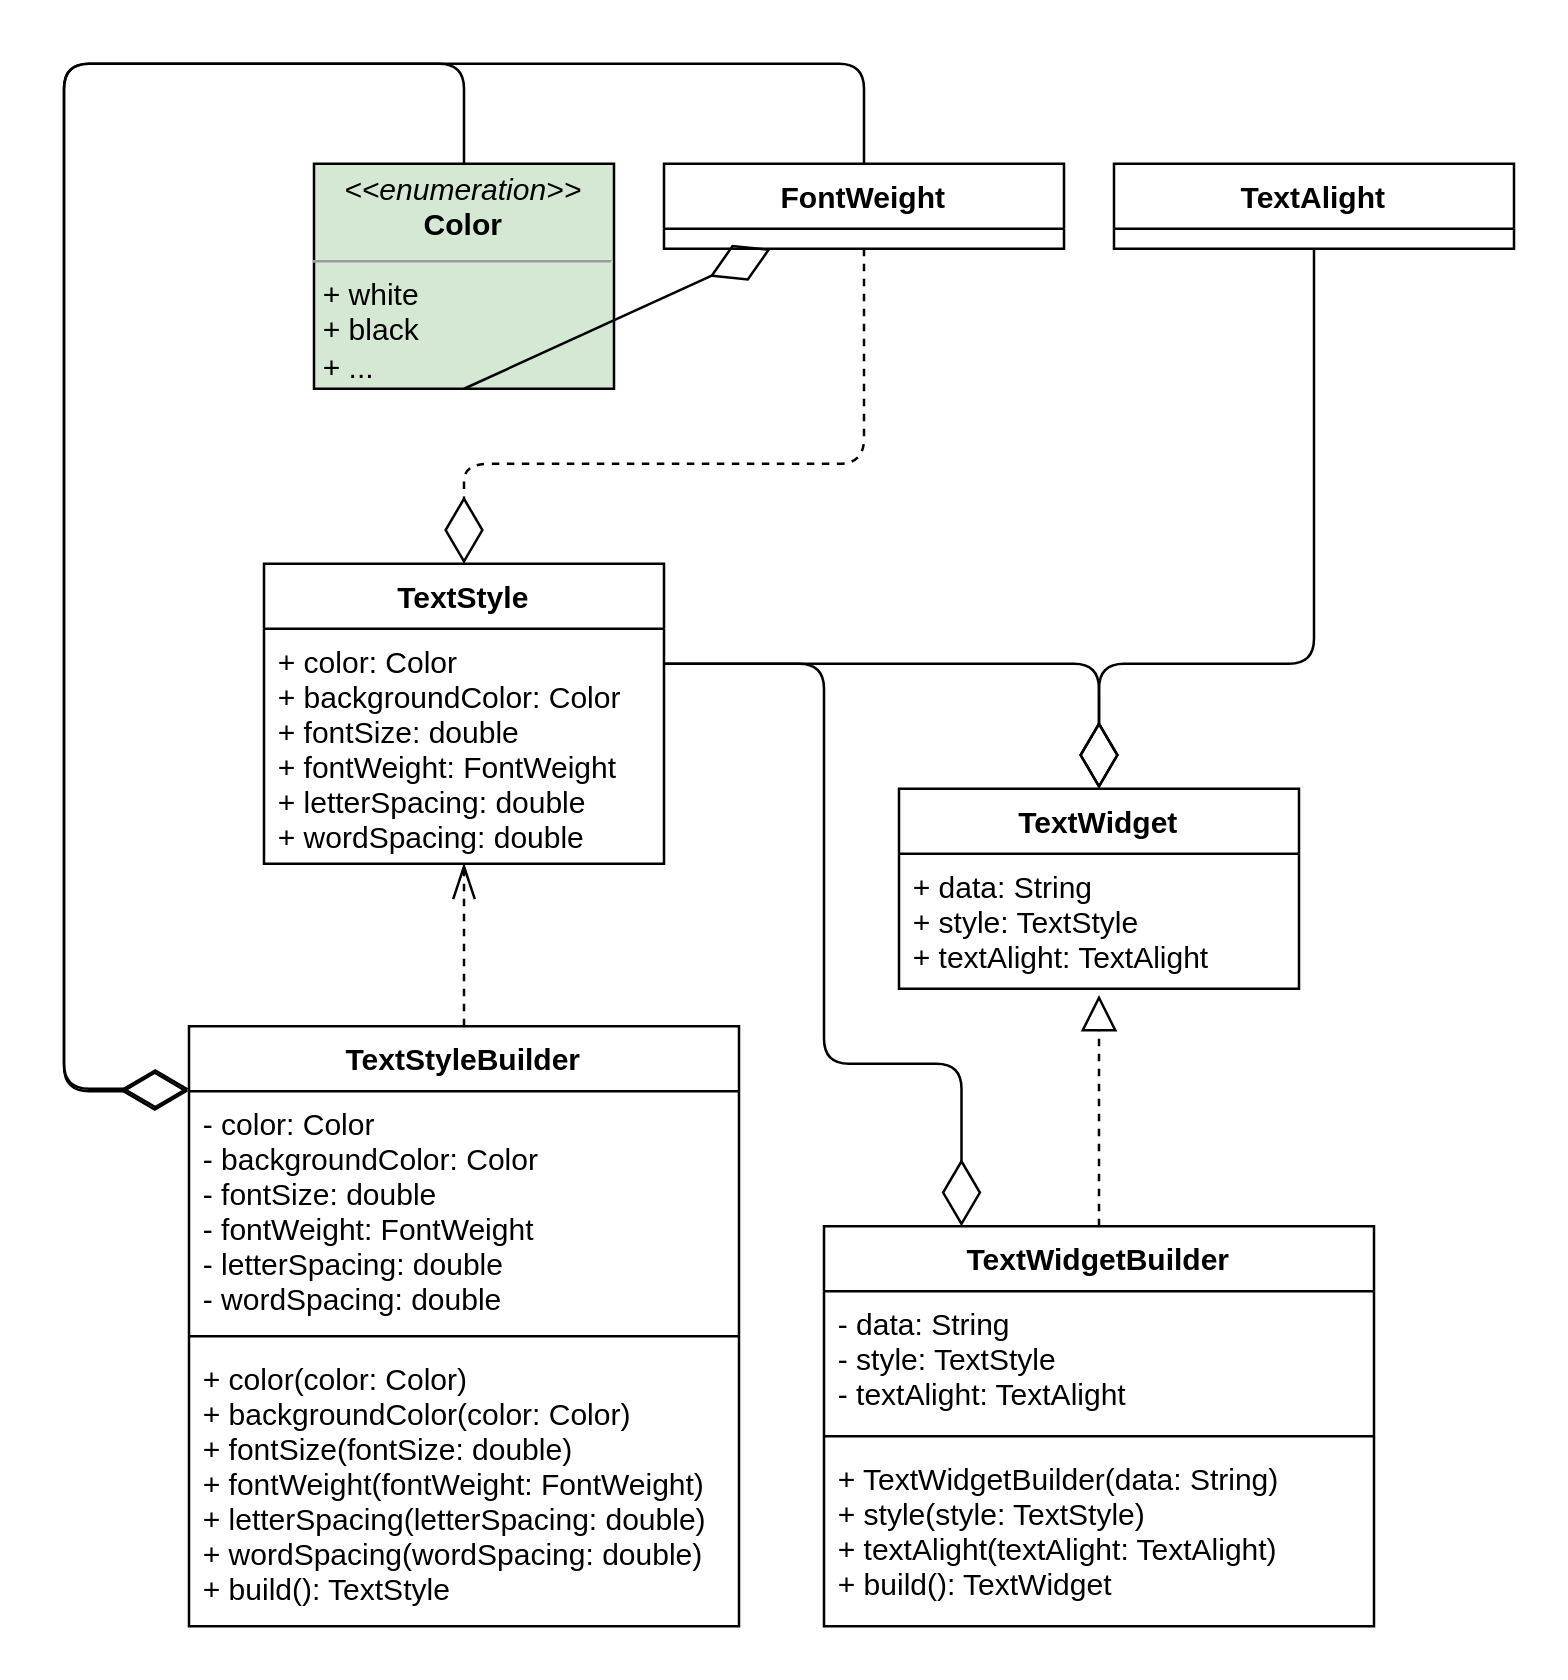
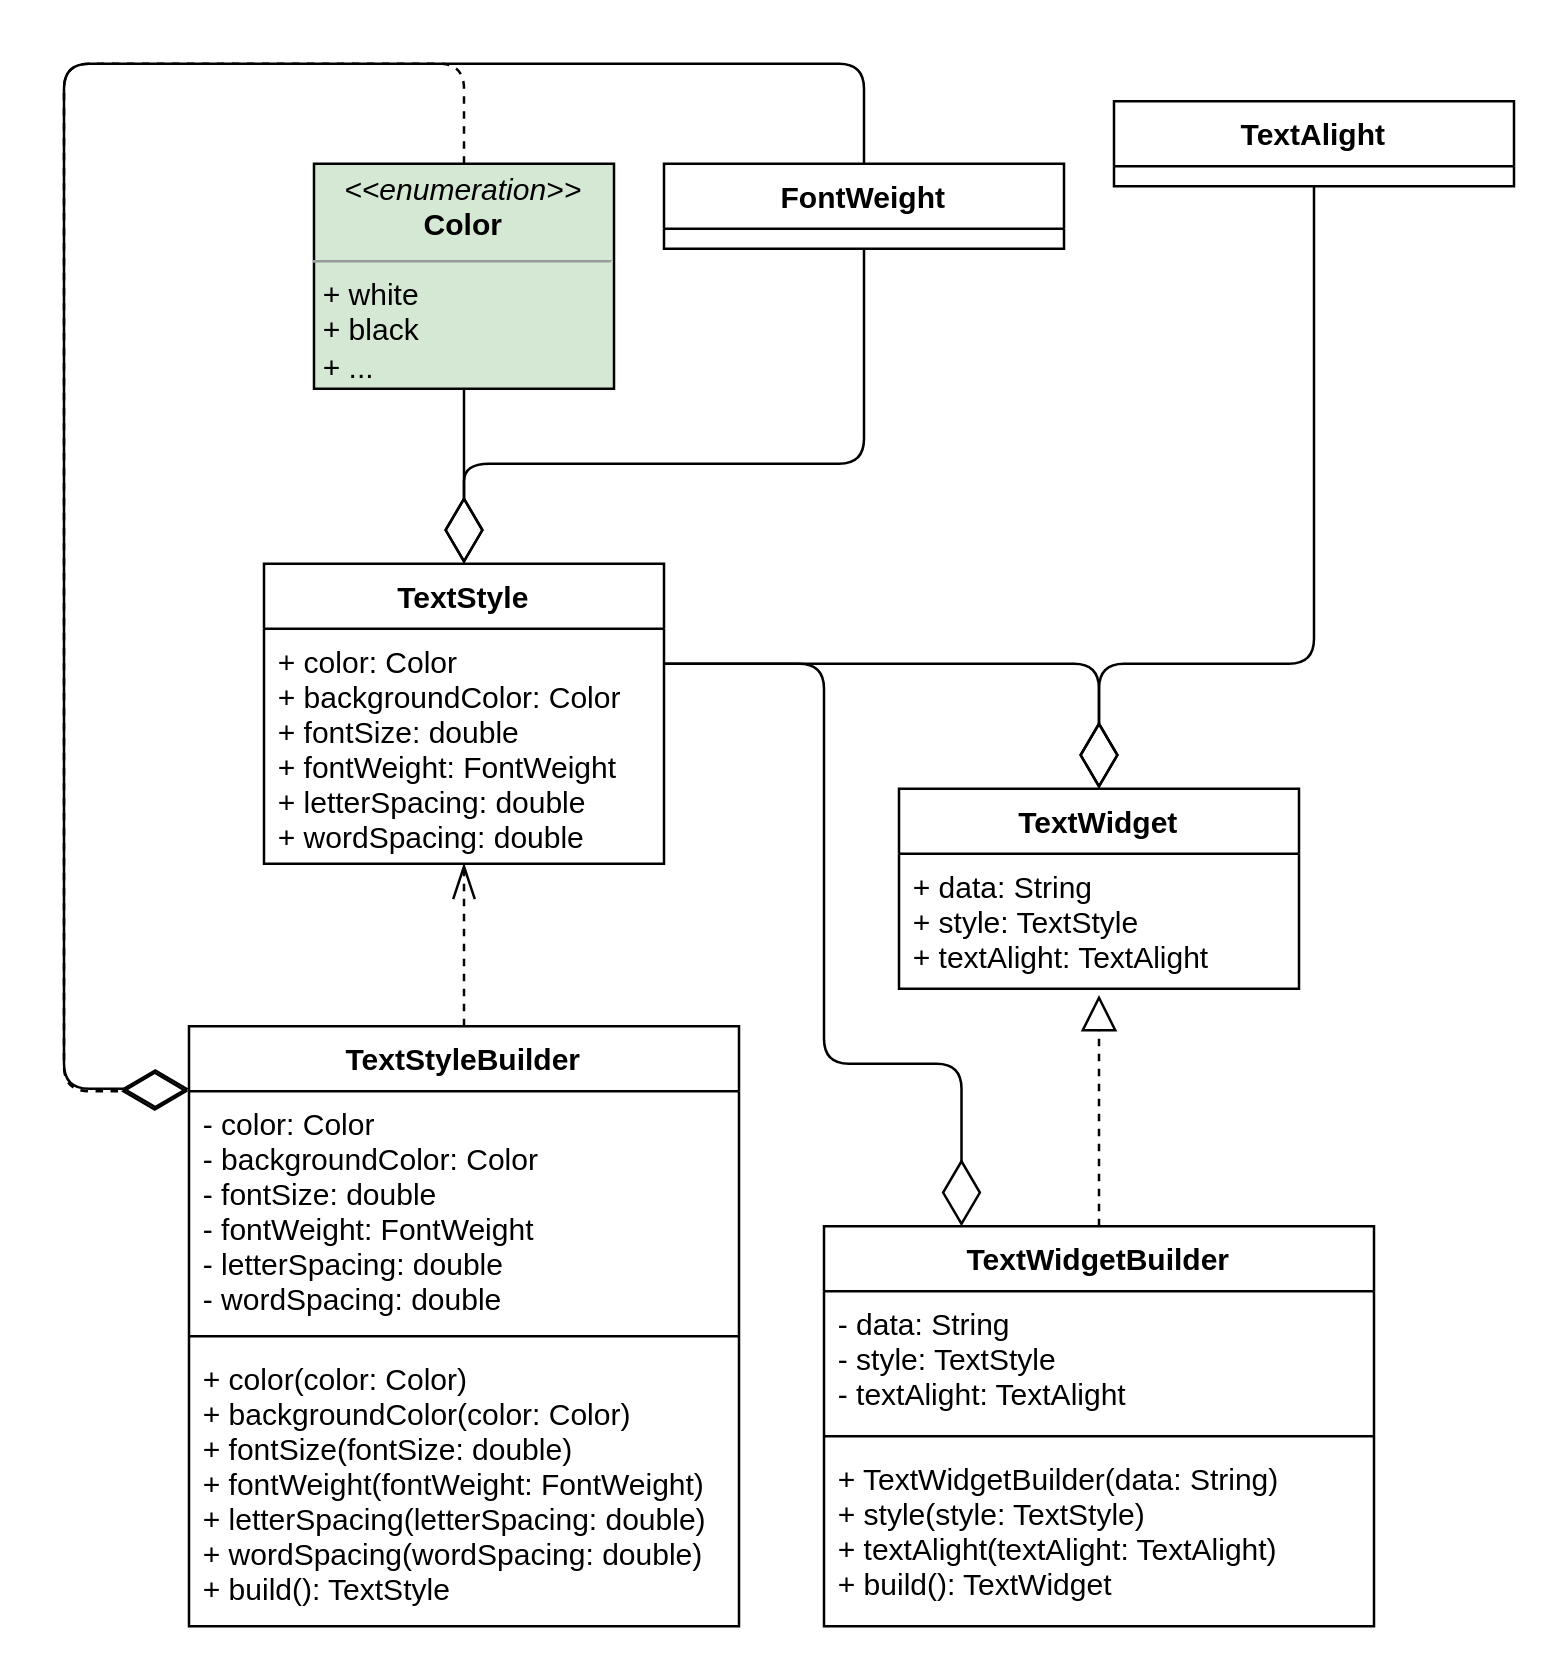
edge "<<enumeration>> Color + white + black + ..." -> "TextStyleBuilder": style solid -> dashed
node "TextAlight": moved (1314, 206) -> (1314, 144)
edge "<<enumeration>> Color + white + black + ..." -> "FontWeight": now "<<enumeration>> Color + white + black + ..." -> "TextStyle"
edge "FontWeight" -> "TextStyle": style dashed -> solid
